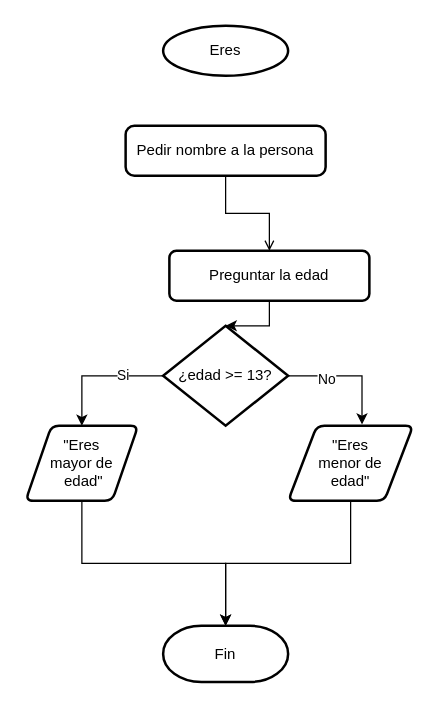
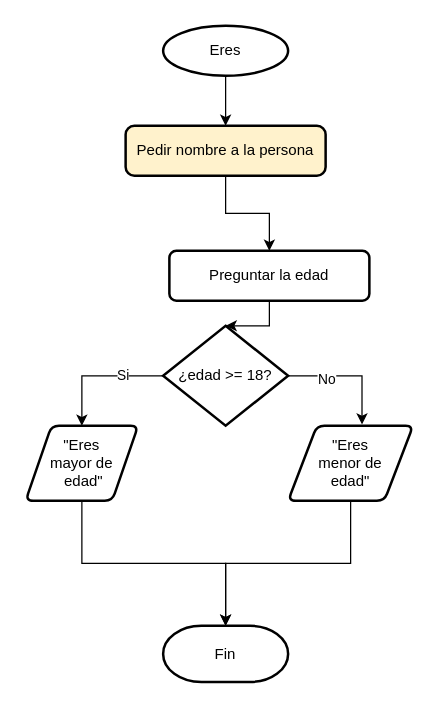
edge "Eres" -> "Pedir nombre a la persona": added
node "Pedir nombre a la persona": fillcolor #ffffff -> #fff2cc
edge "Pedir nombre a la persona" -> "Preguntar la edad": arrowhead open -> classic
node "¿edad >= 13?": label "¿edad >= 13?" -> "¿edad >= 18?"
